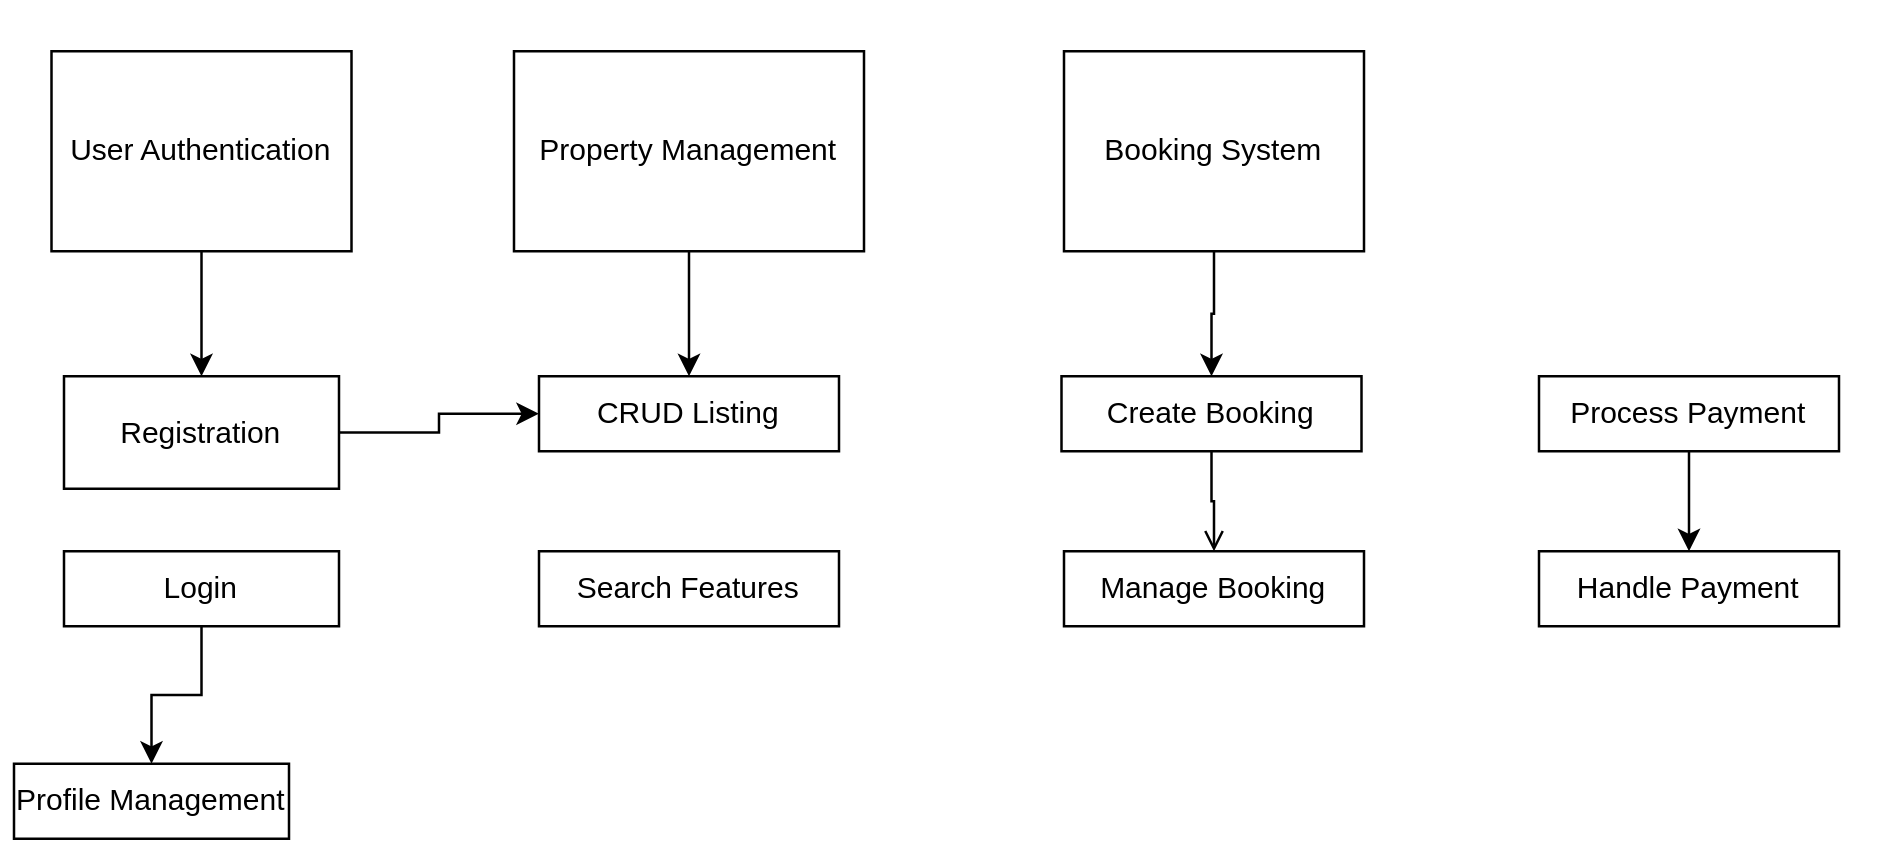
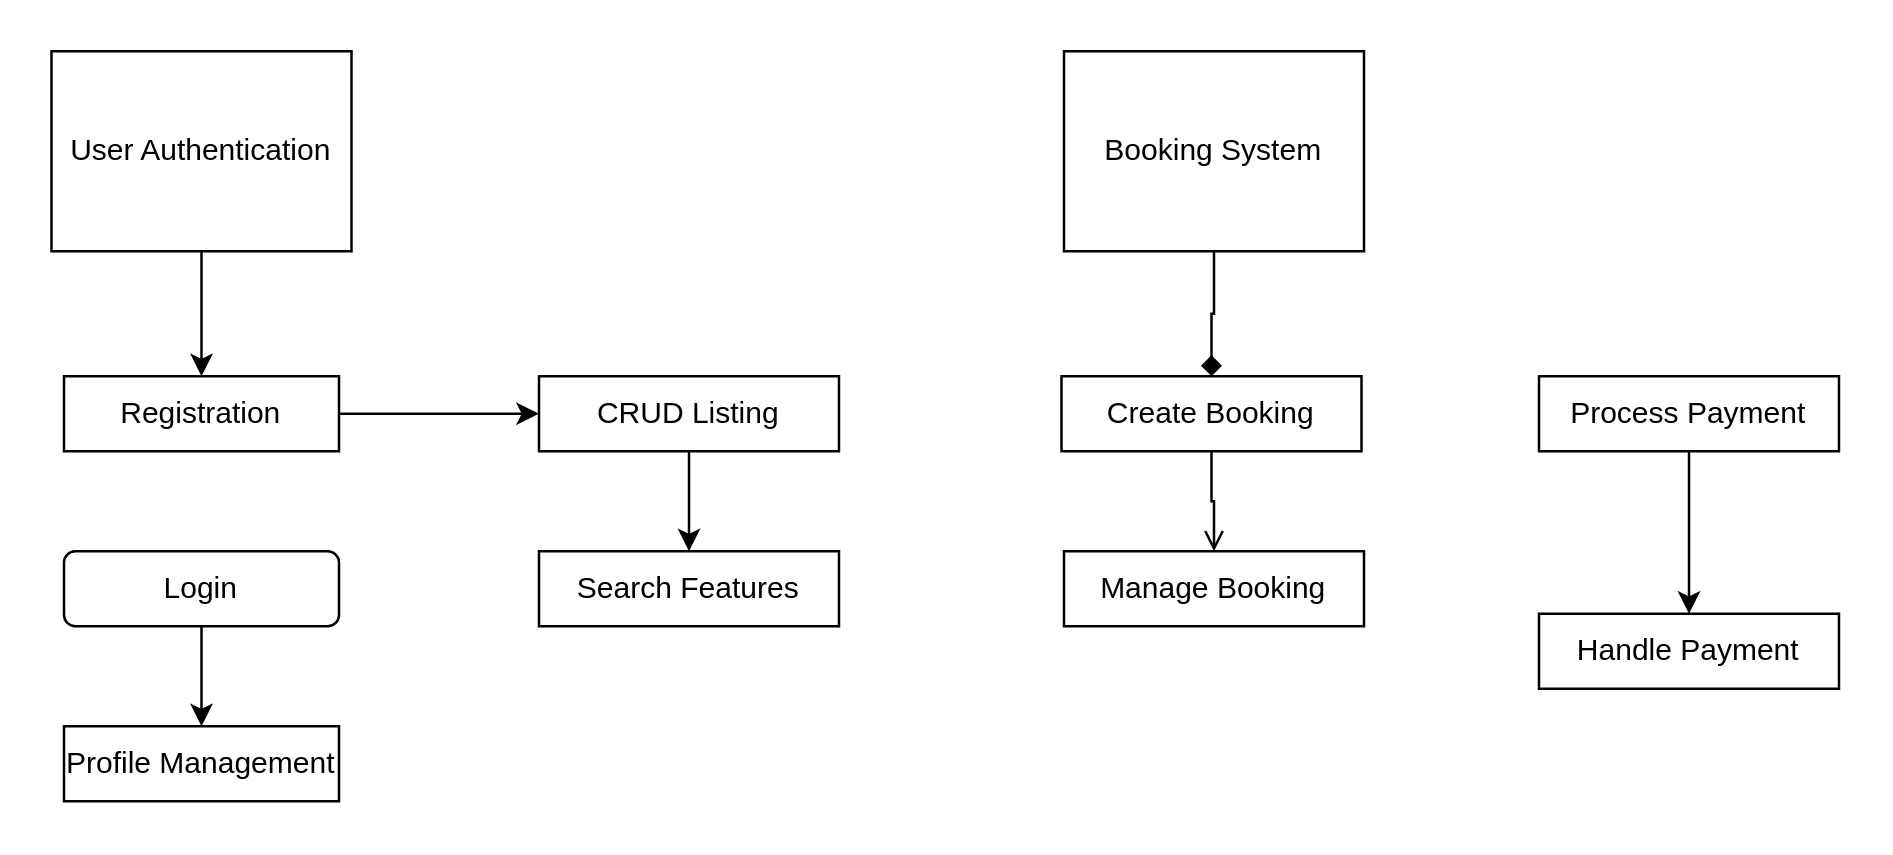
node "Property Management": removed
edge "Property Management" -> "CRUD Listing": removed
edge "Booking System" -> "Create Booking": arrowhead classic -> diamond
node "Registration": size 275x113 -> 275x75
edge "CRUD Listing" -> "Search Features": added
node "Login": shape rectangle -> rounded rectangle
node "Handle Payment": moved (1689, 589) -> (1689, 651)
node "Profile Management": moved (151, 801) -> (201, 764)
